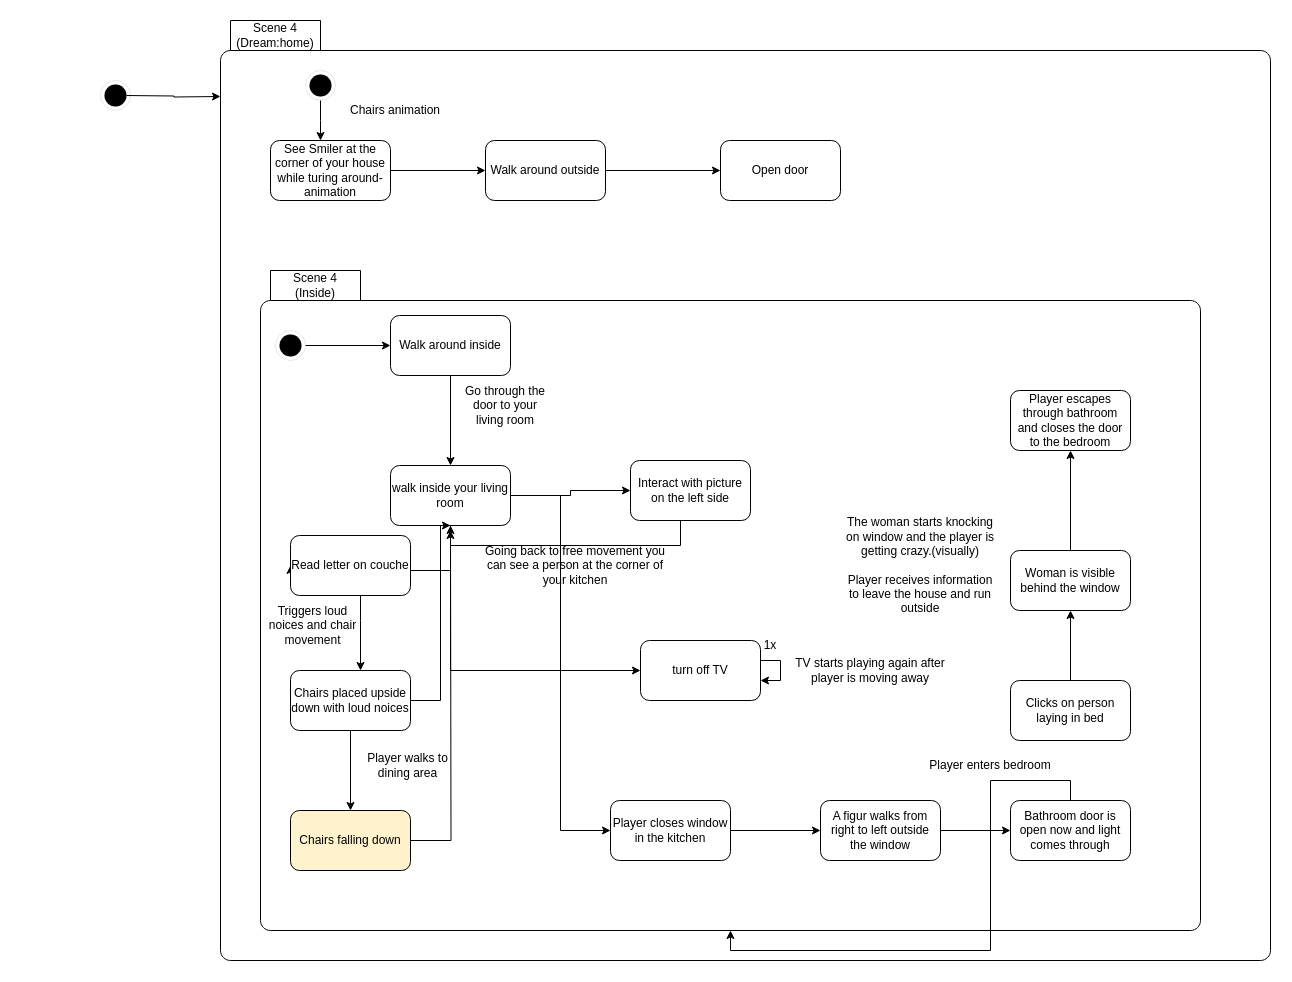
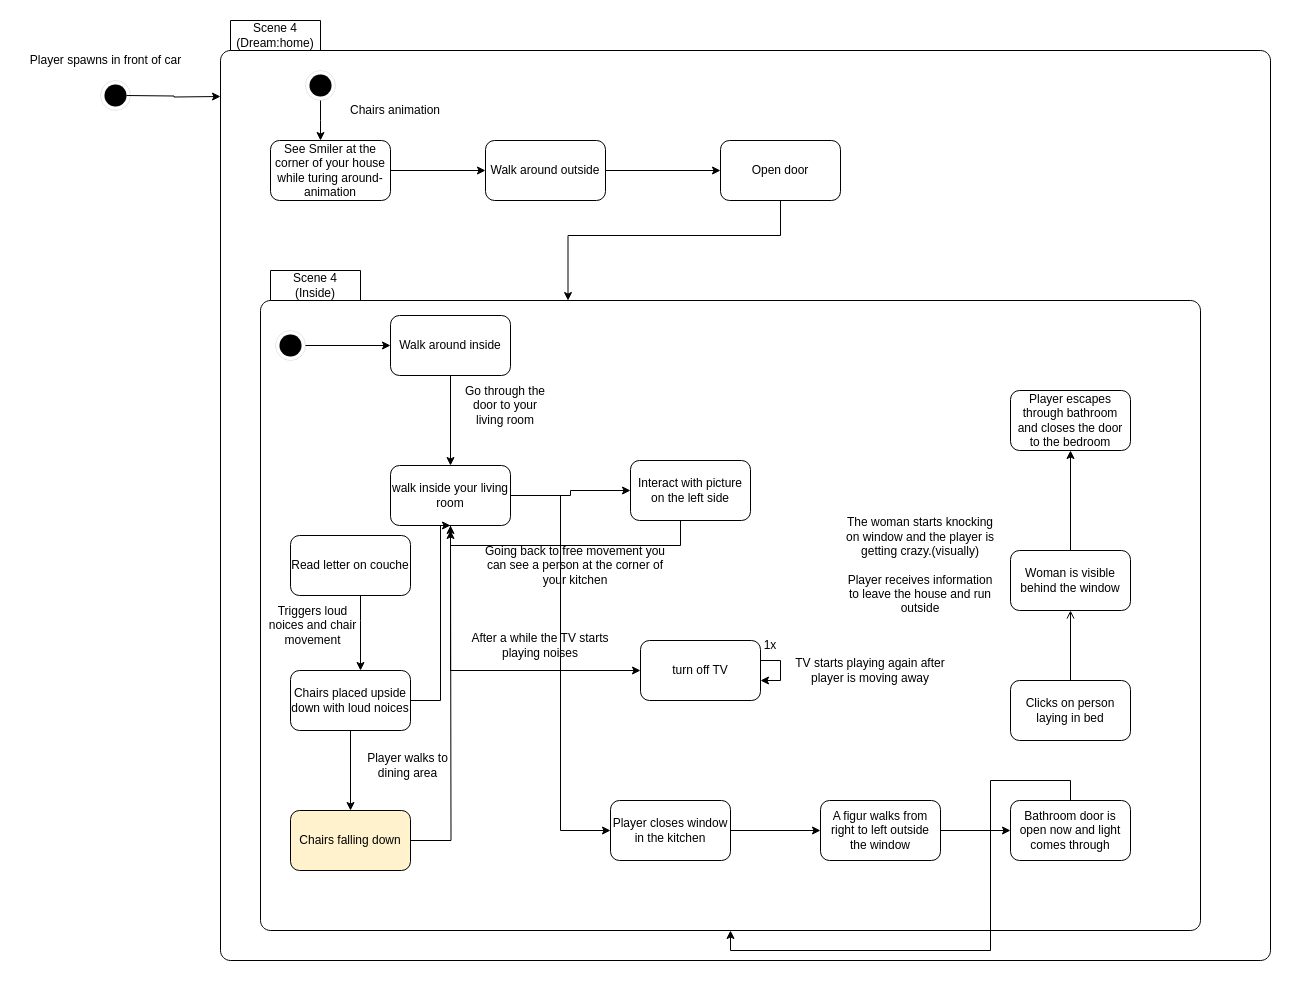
node "Player spawns in front of car": added
edge "Open door" -> "Scene 4 (Inside)": added
edge "walk inside your living room" -> "Read letter on couche": removed
edge "Clicks on person laying in bed" -> "Woman is visible behind the window": arrowhead classic -> open
node "After a while the TV starts playing noises": added
node "Player enters bedroom": removed
